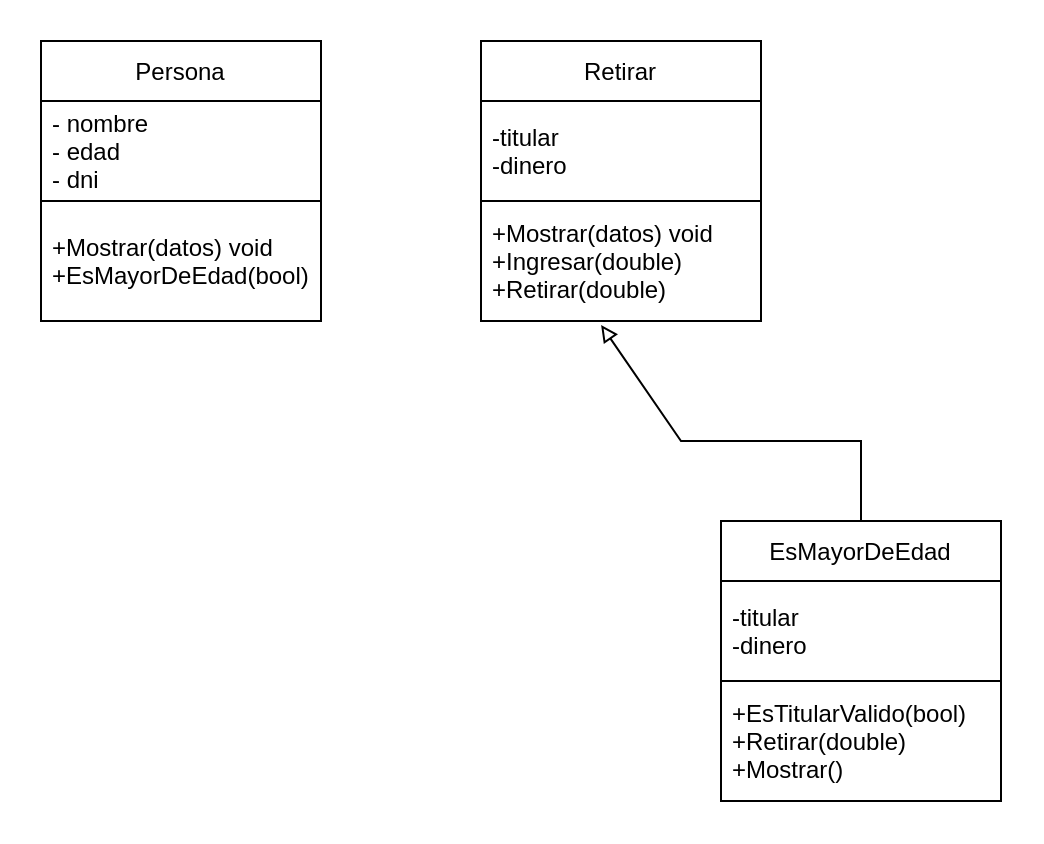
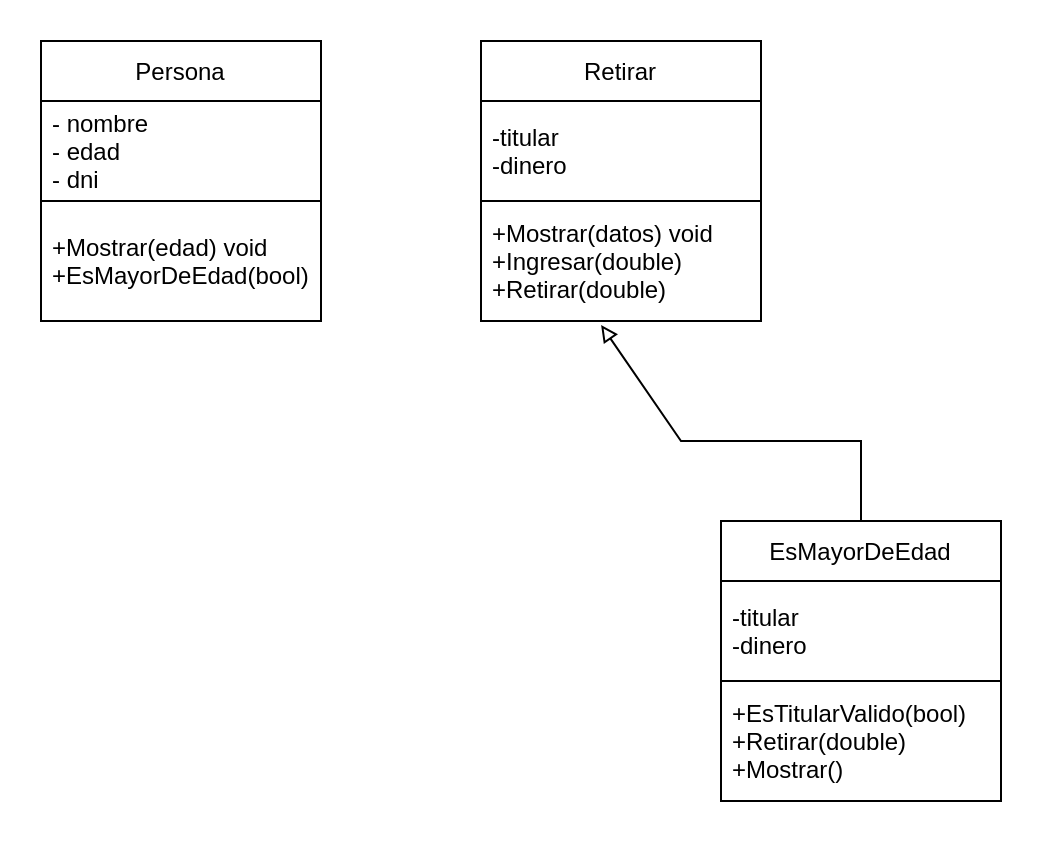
node "+Mostrar(datos) void +EsMayorDeEdad(bool)": label "+Mostrar(datos) void +EsMayorDeEdad(bool)" -> "+Mostrar(edad) void +EsMayorDeEdad(bool)"
